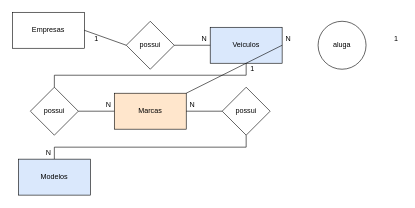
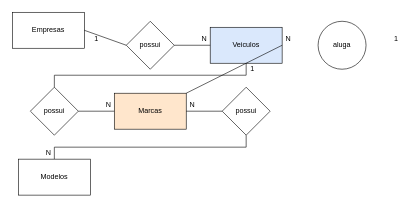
node "Modelos": fillcolor #dae8fc -> #ffffff
